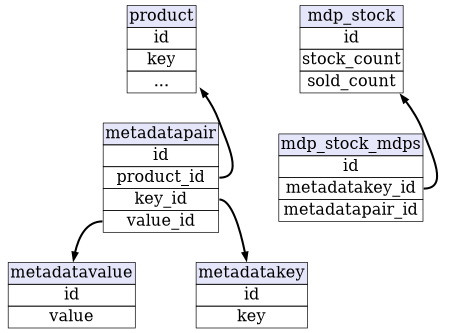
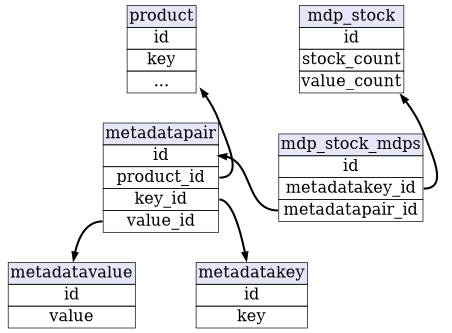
node "mdp_stock": text "sold_count" -> "value_count"
edge "mdp_stock_mdps" -> "metadatapair": added
